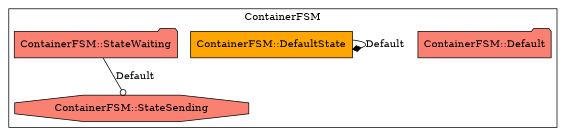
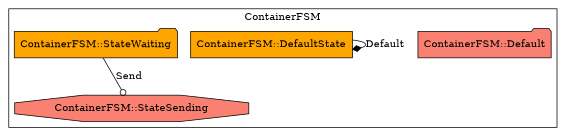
node "ContainerFSM::StateWaiting": fillcolor salmon -> orange
edge "ContainerFSM::StateWaiting" -> "ContainerFSM::StateSending": label "Default" -> "Send"
